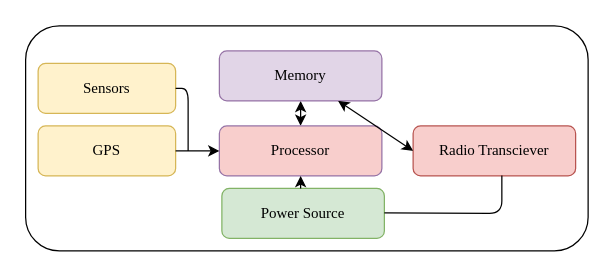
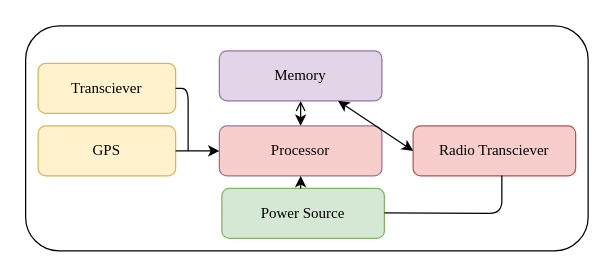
node "Sensors": label "Sensors" -> "Transciever"
edge "Memory" -- "Processor": arrowhead classic -> open
